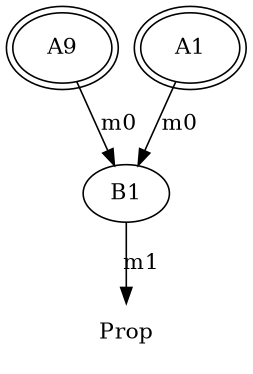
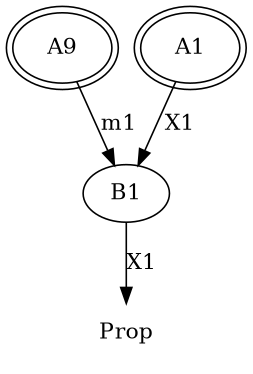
edge "A9" -> "B1": label "m0" -> "m1"
edge "A1" -> "B1": label "m0" -> "X1"
edge "B1" -> "Prop": label "m1" -> "X1"
